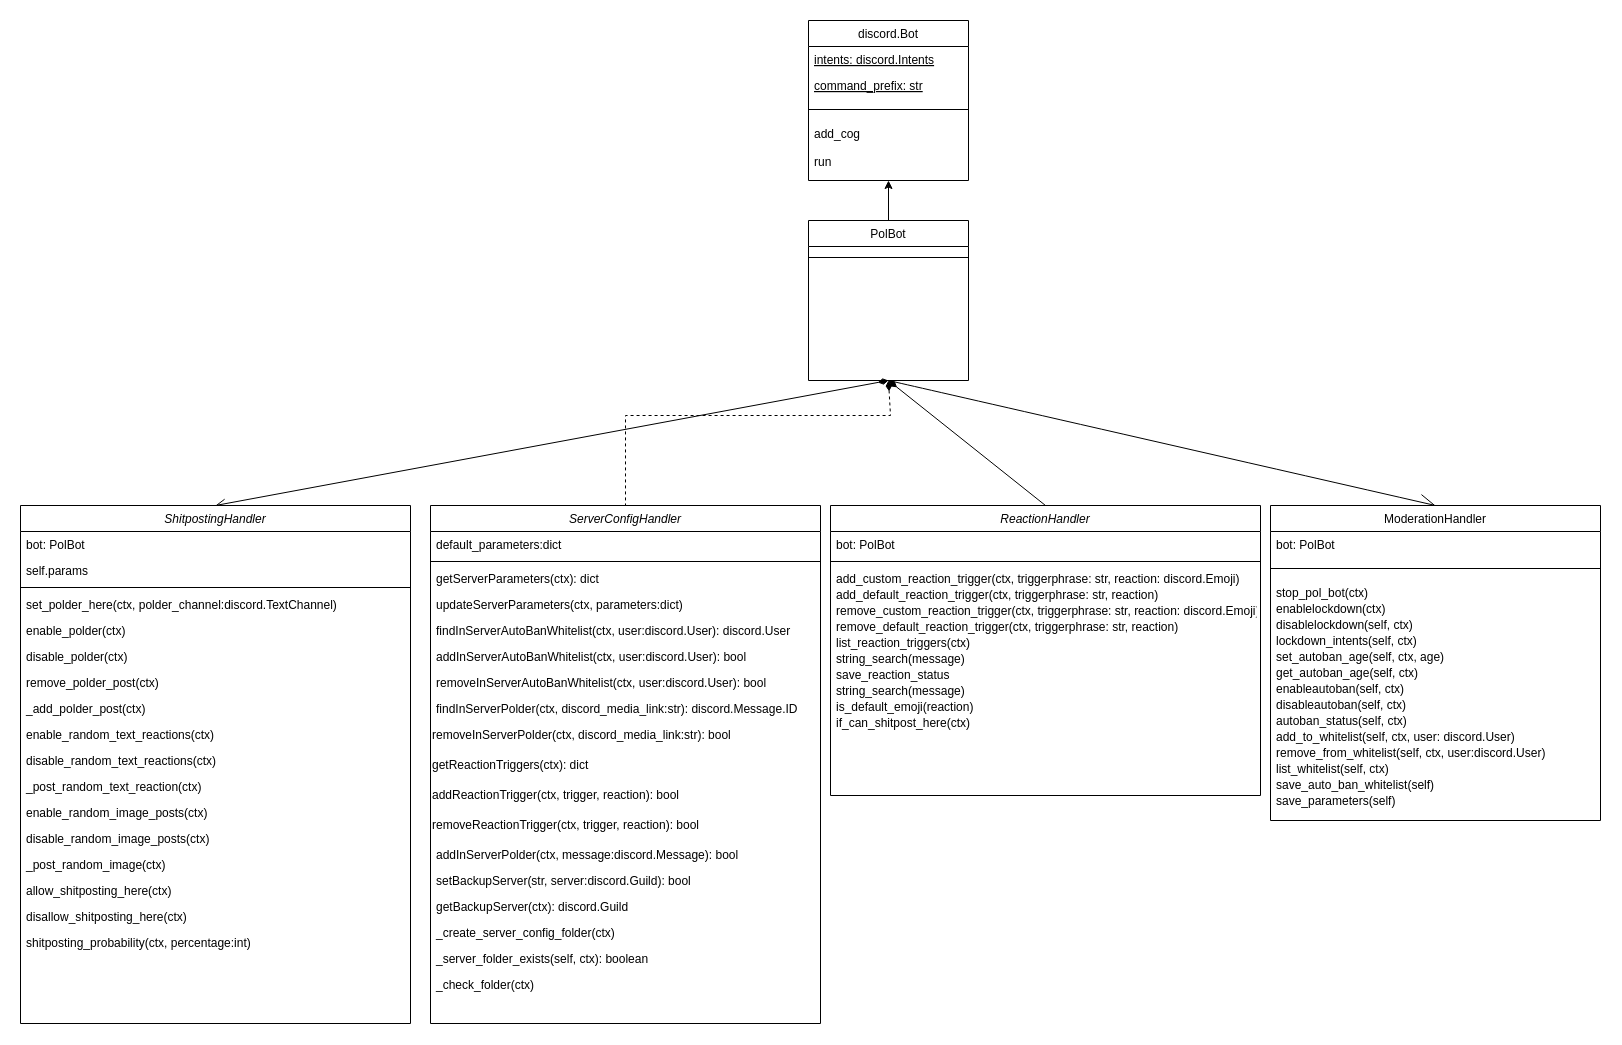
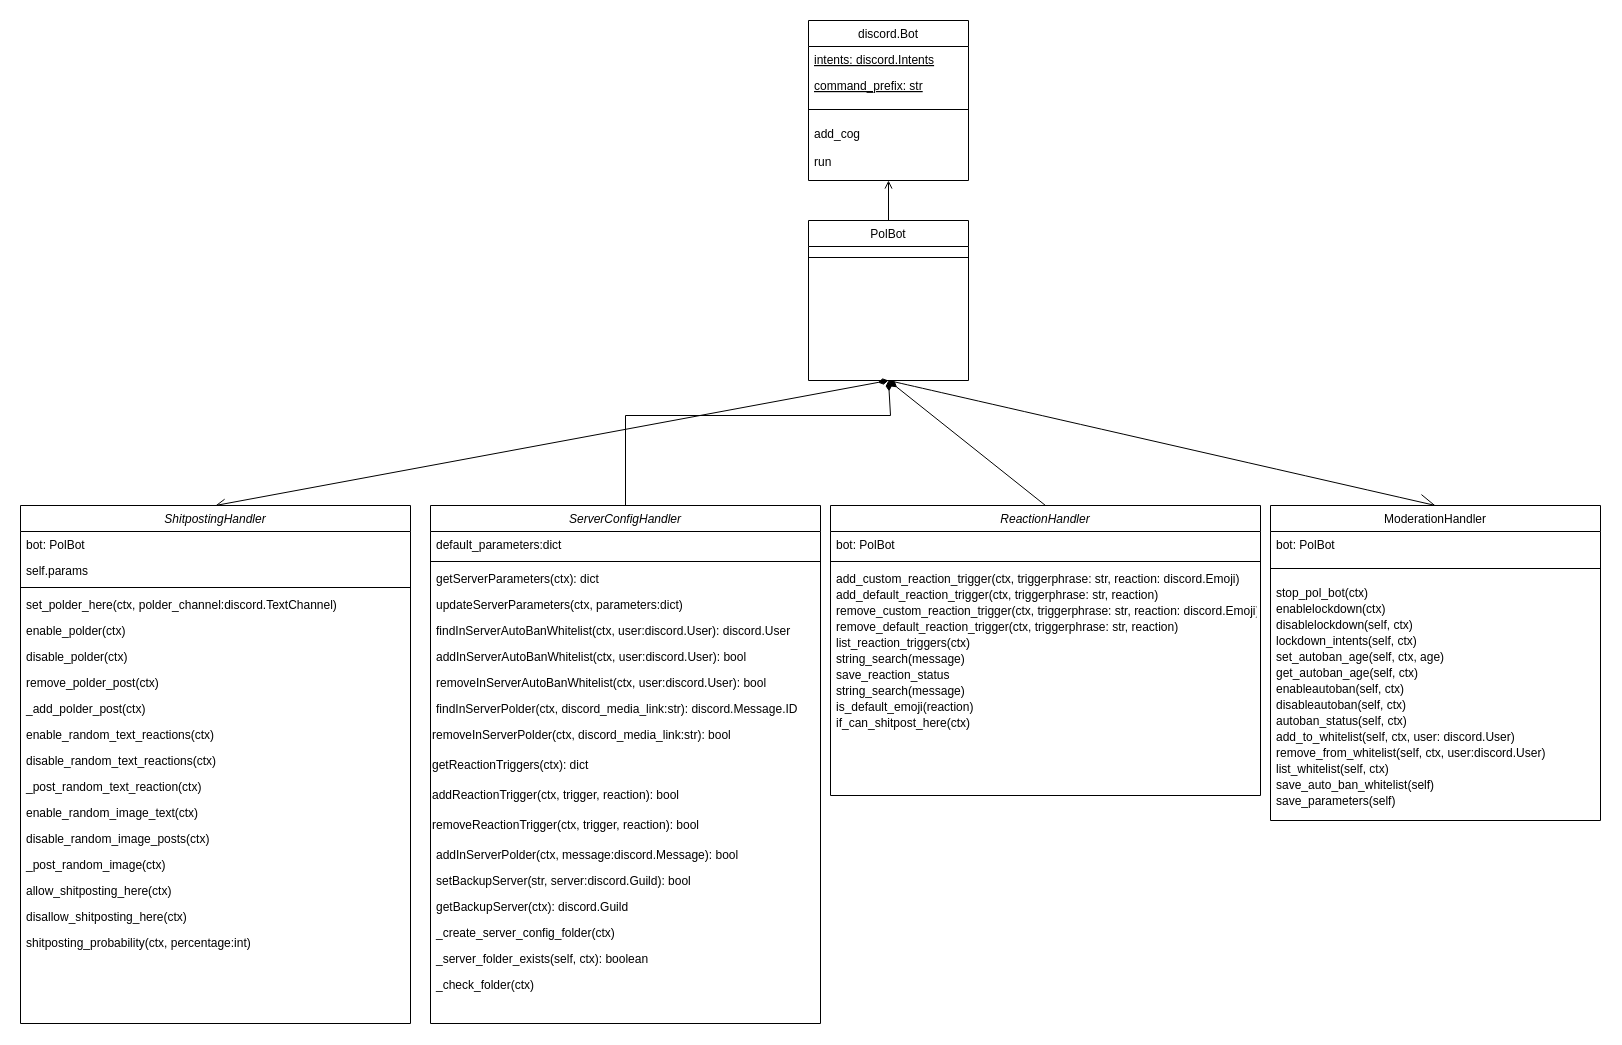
edge "PolBot" -> "discord.Bot": arrowhead classic -> open
edge "ServerConfigHandler" -> "PolBot": style dashed -> solid
node "enable_random_image_posts(ctx)": label "enable_random_image_posts(ctx)" -> "enable_random_image_text(ctx)"
